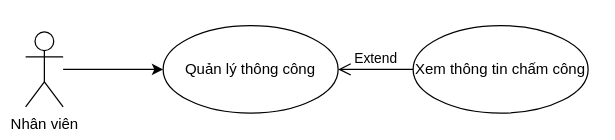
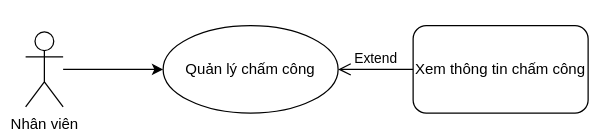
node "Quản lý thông công": label "Quản lý thông công" -> "Quản lý chấm công"
node "Xem thông tin chấm công": shape ellipse -> rounded rectangle
